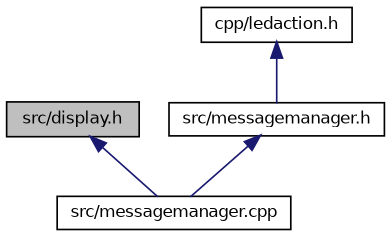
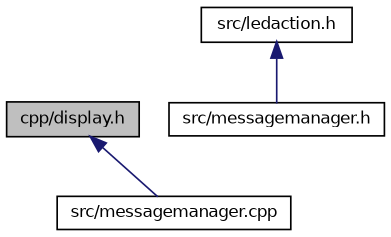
node "cpp/ledaction.h": label "cpp/ledaction.h" -> "src/ledaction.h"
node "src/display.h": label "src/display.h" -> "cpp/display.h"
edge "src/messagemanager.cpp" -> "src/messagemanager.h": removed
